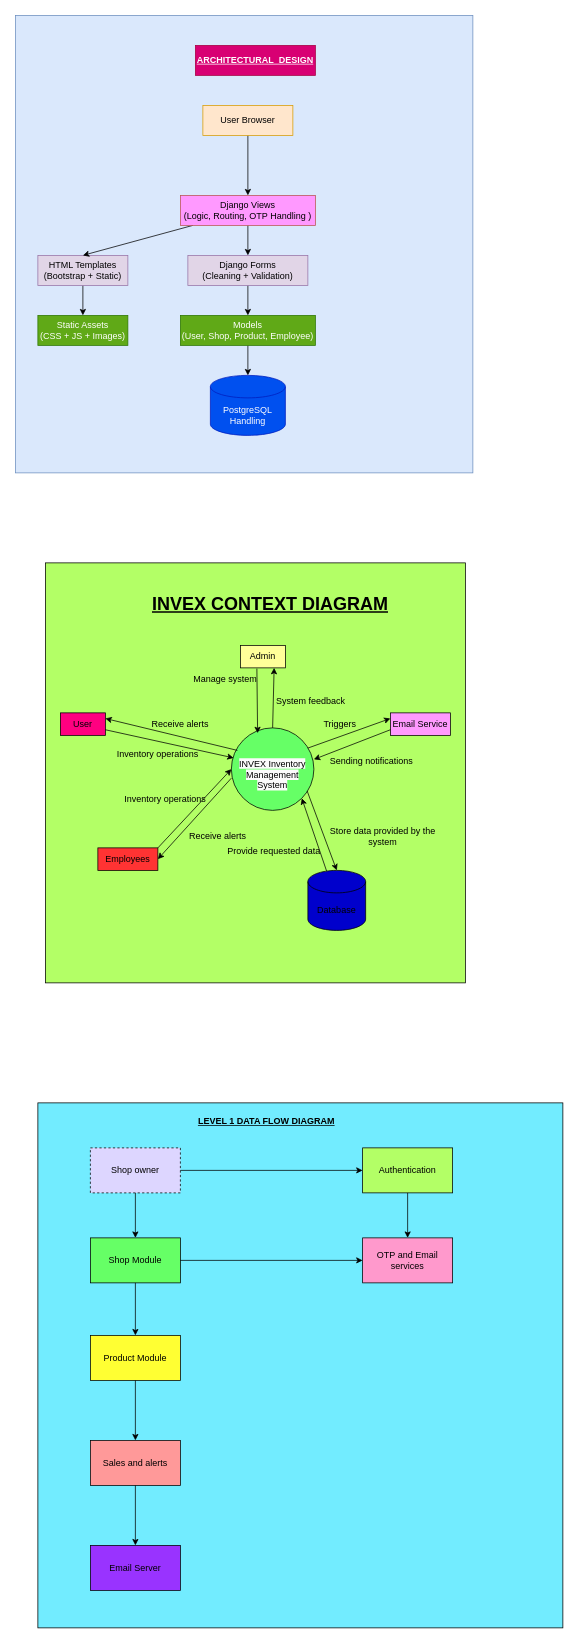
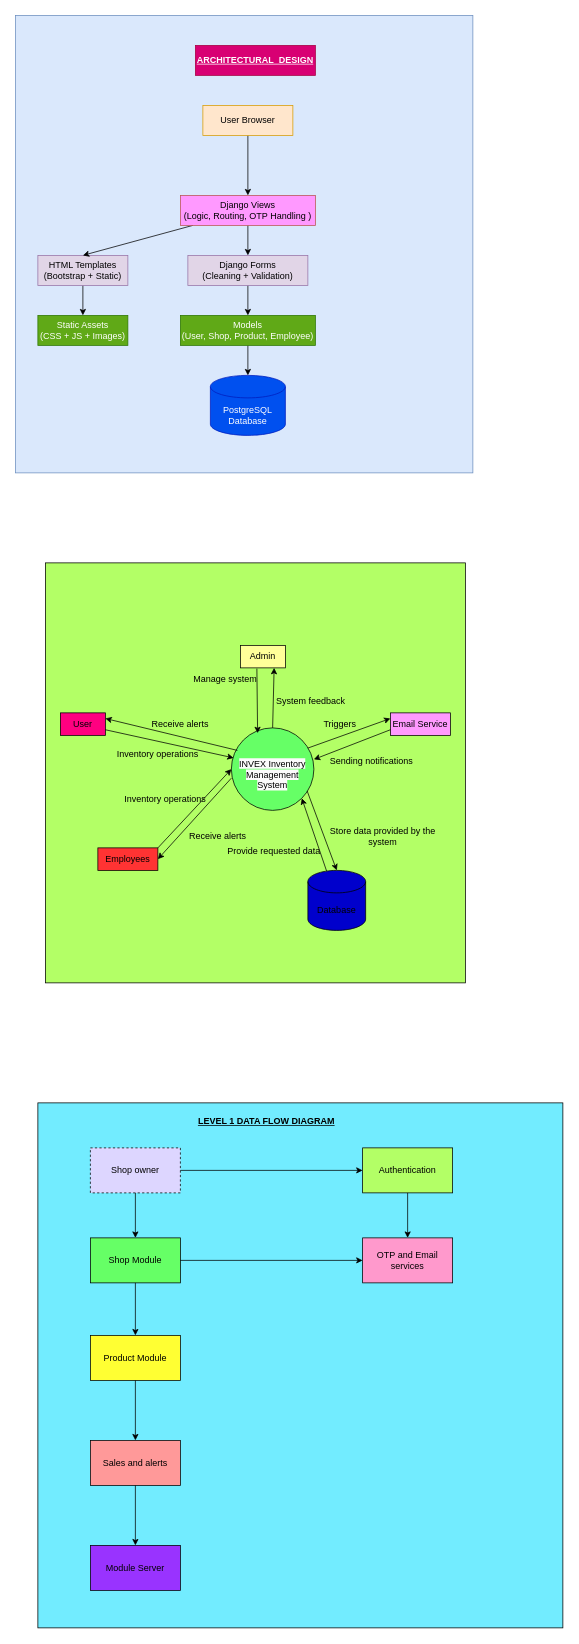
node "PostgreSQL Handling": label "PostgreSQL Handling" -> "PostgreSQL Database"
node "INVEX CONTEXT DIAGRAM": removed
node "Email Server": label "Email Server" -> "Module Server"
